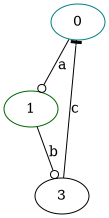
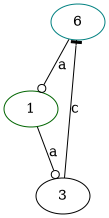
node "0": label "0" -> "6"
edge "1" -> "3": label "b" -> "a"
